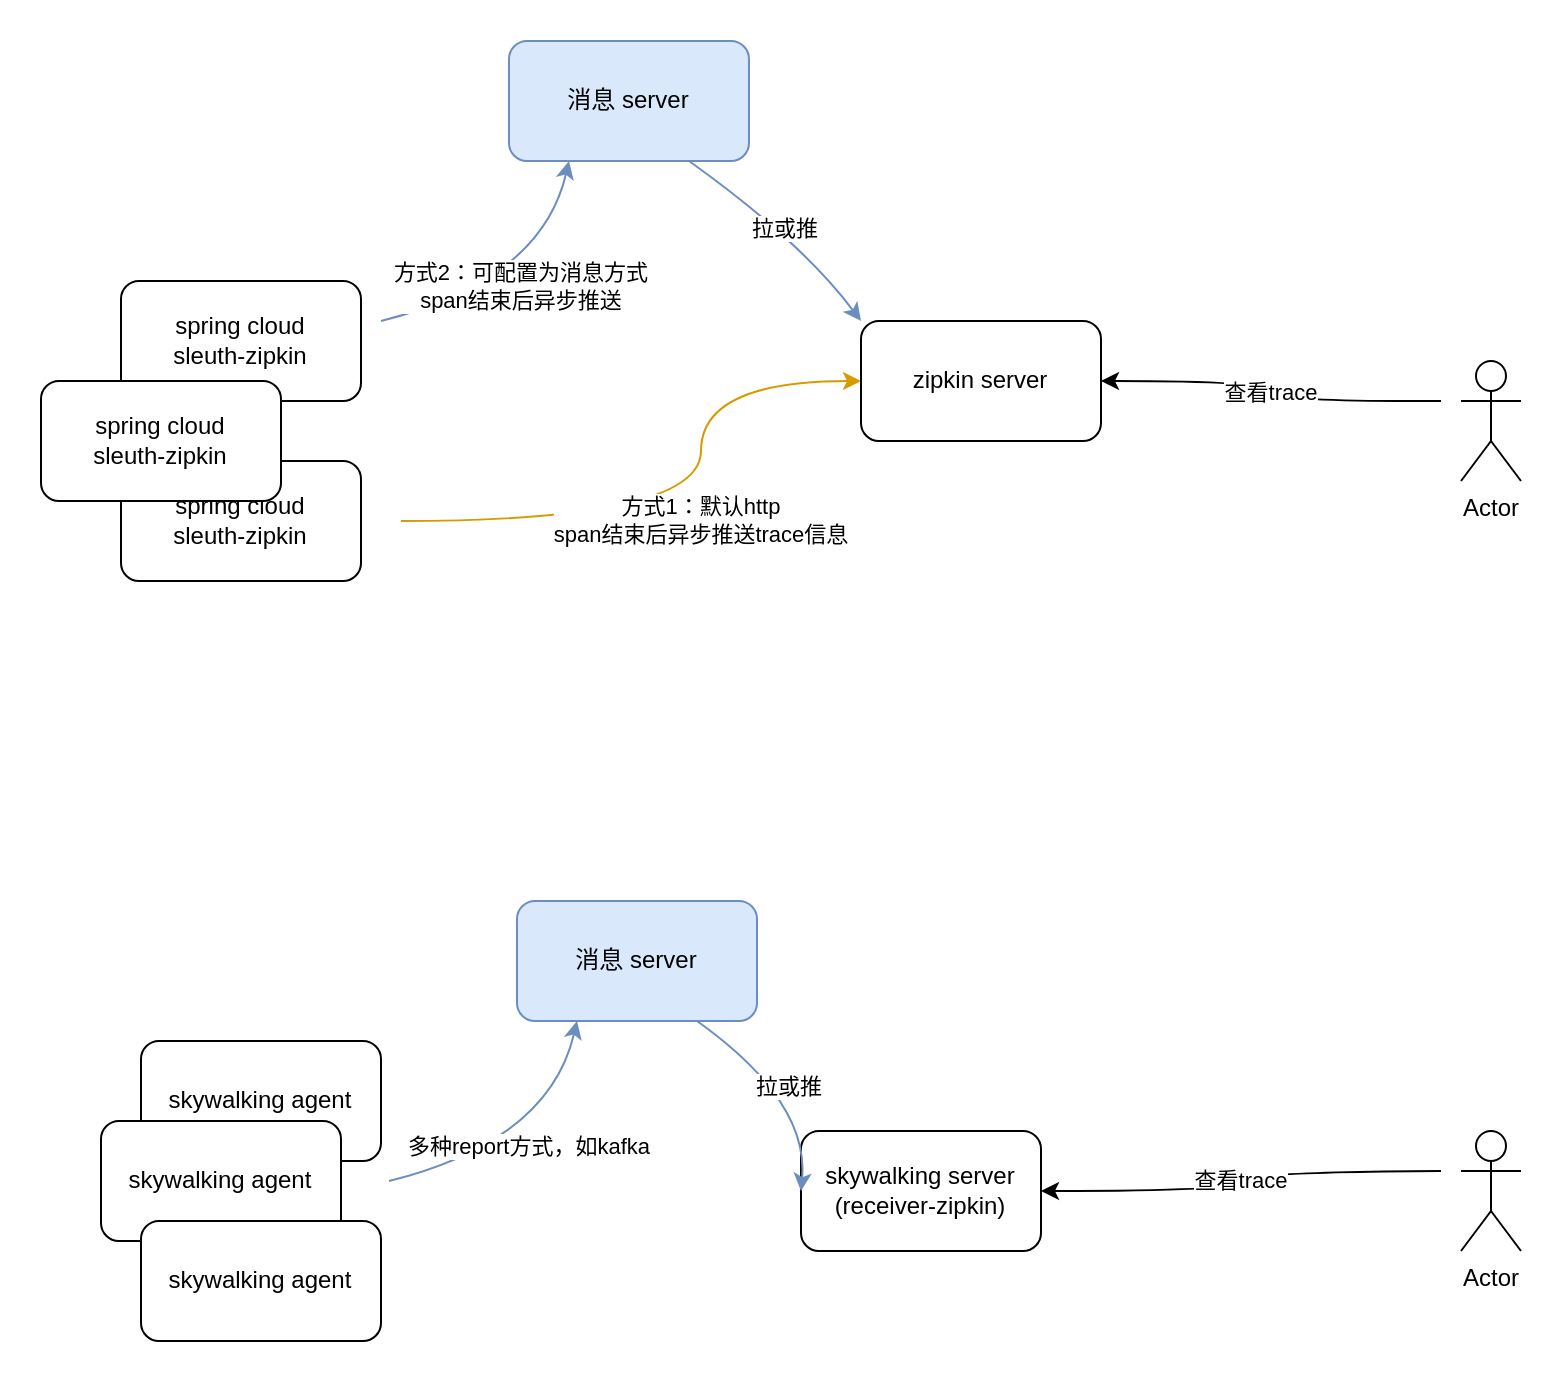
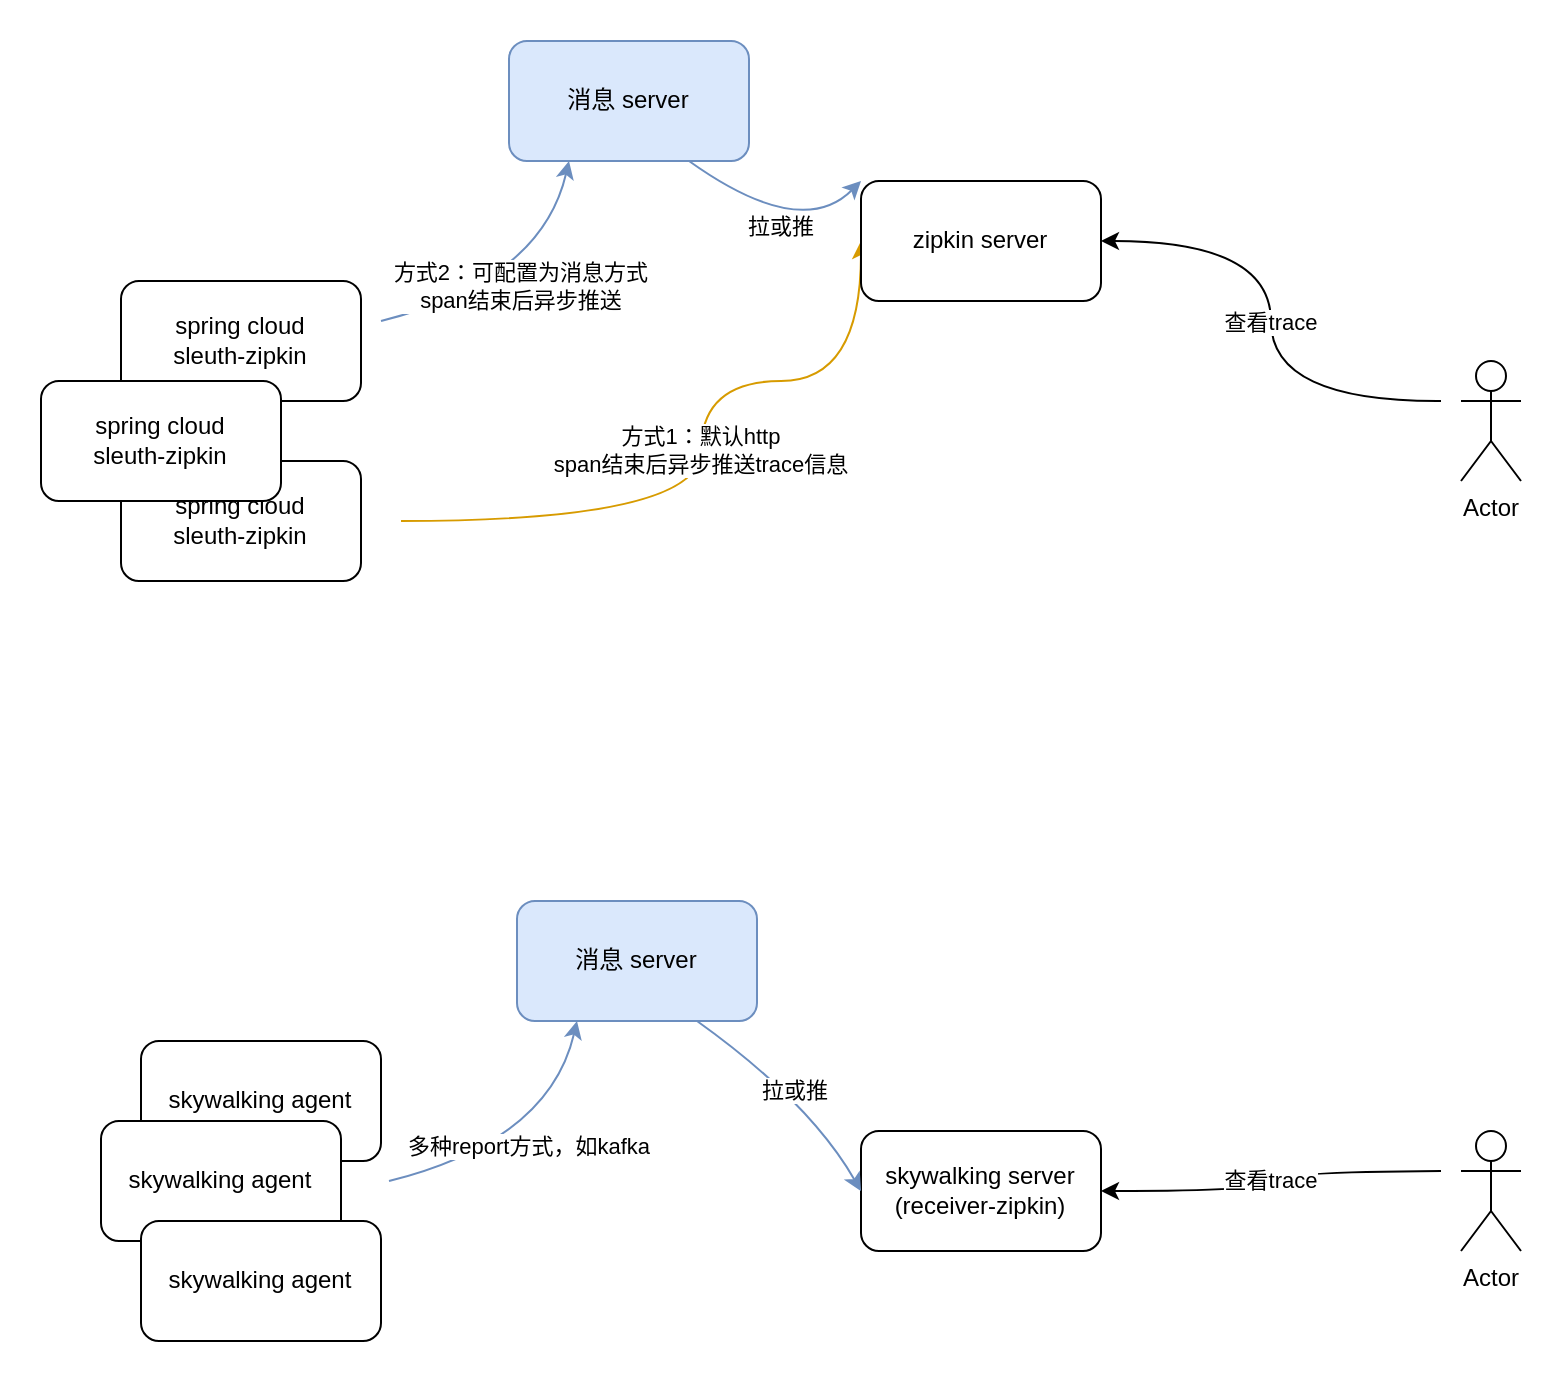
node "zipkin server": moved (981, 381) -> (981, 241)
node "skywalking server (receiver-zipkin)": moved (921, 1191) -> (981, 1191)
